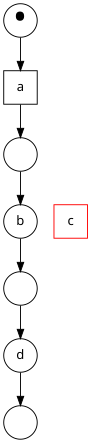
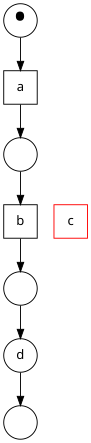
node "b": shape circle -> box
